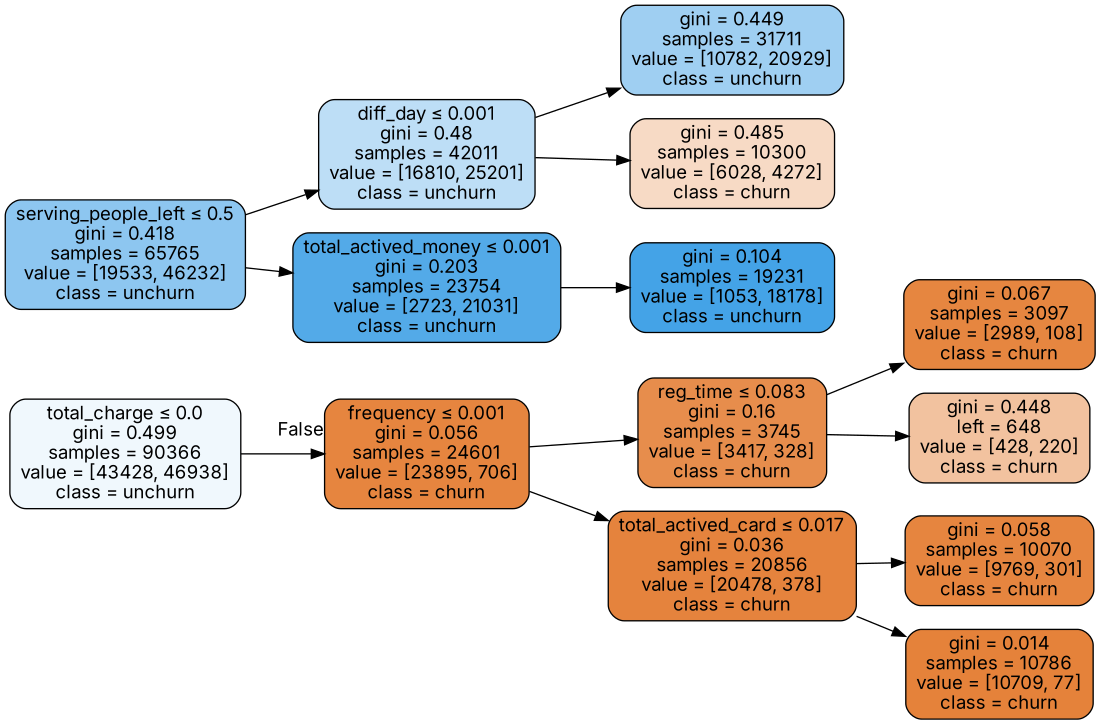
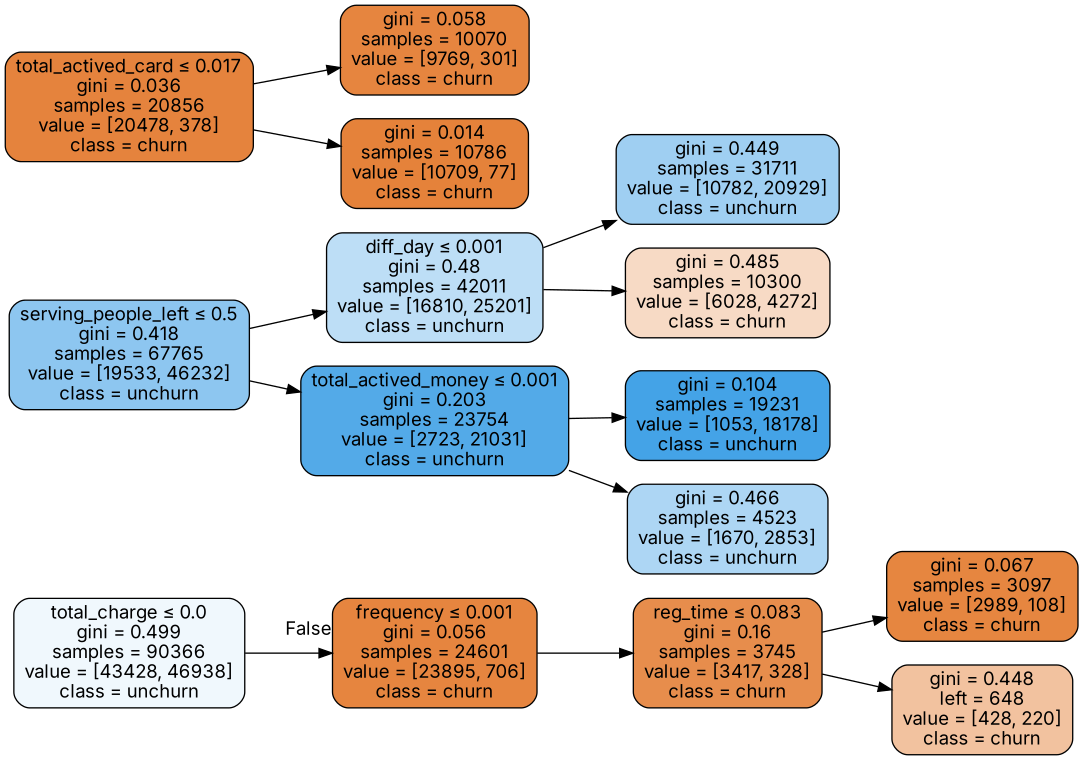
node "serving_people_left ≤ 0.5": text "samples = 65765" -> "samples = 67765"
edge "frequency ≤ 0.001" -> "total_actived_card ≤ 0.017": removed
node "gini = 0.466": added
